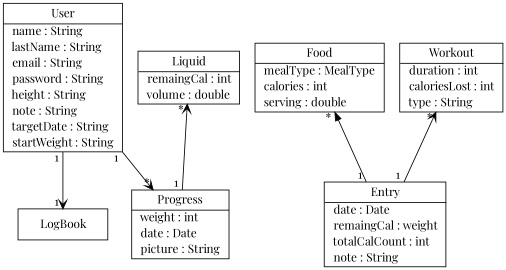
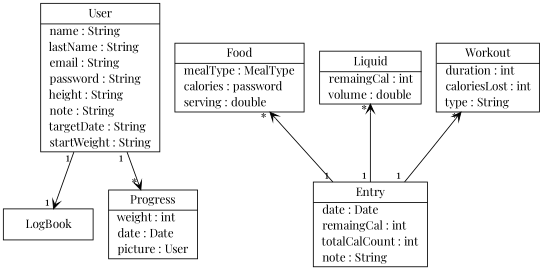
node "Food": text "calories : int" -> "calories : password"
edge "Progress" -> "Liquid": now "Entry" -> "Liquid"
edge "Entry" -> "Food": arrowhead normal -> open
node "Entry": text "remaingCal : weight" -> "remaingCal : int"
node "Progress": text "picture : String" -> "picture : User"
